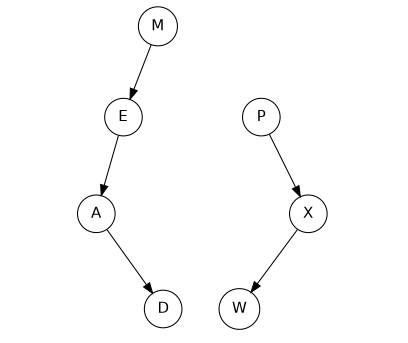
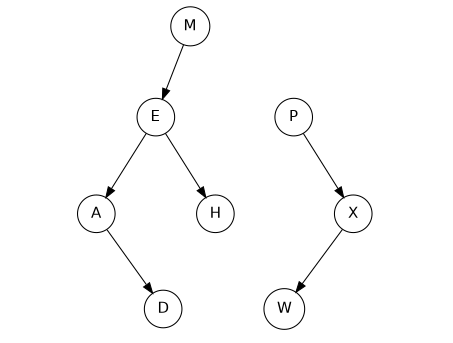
node "H": added
